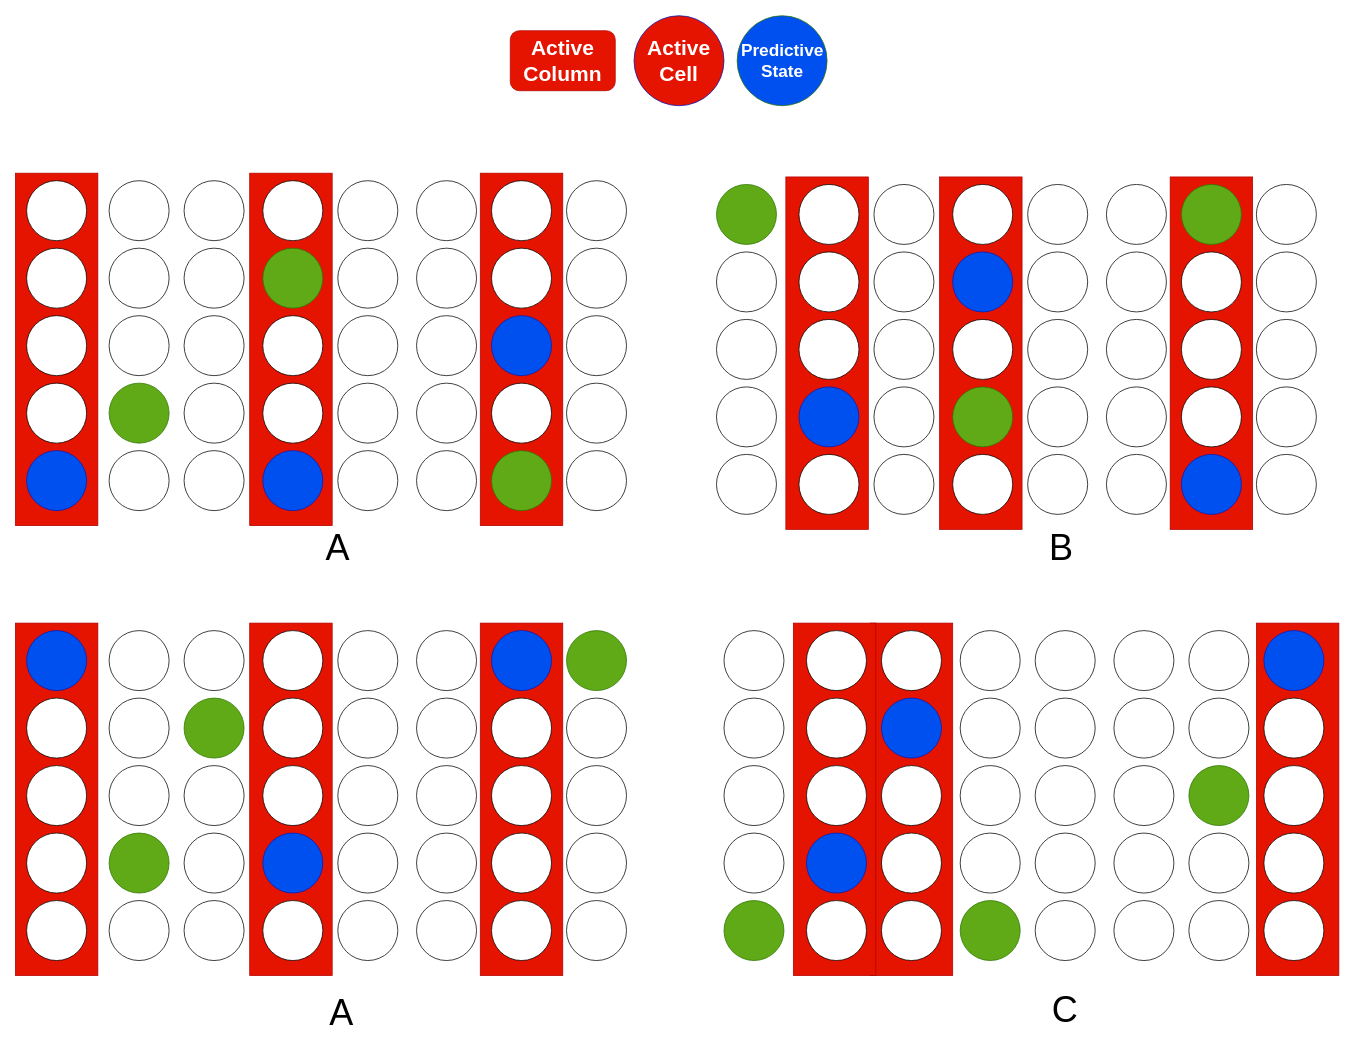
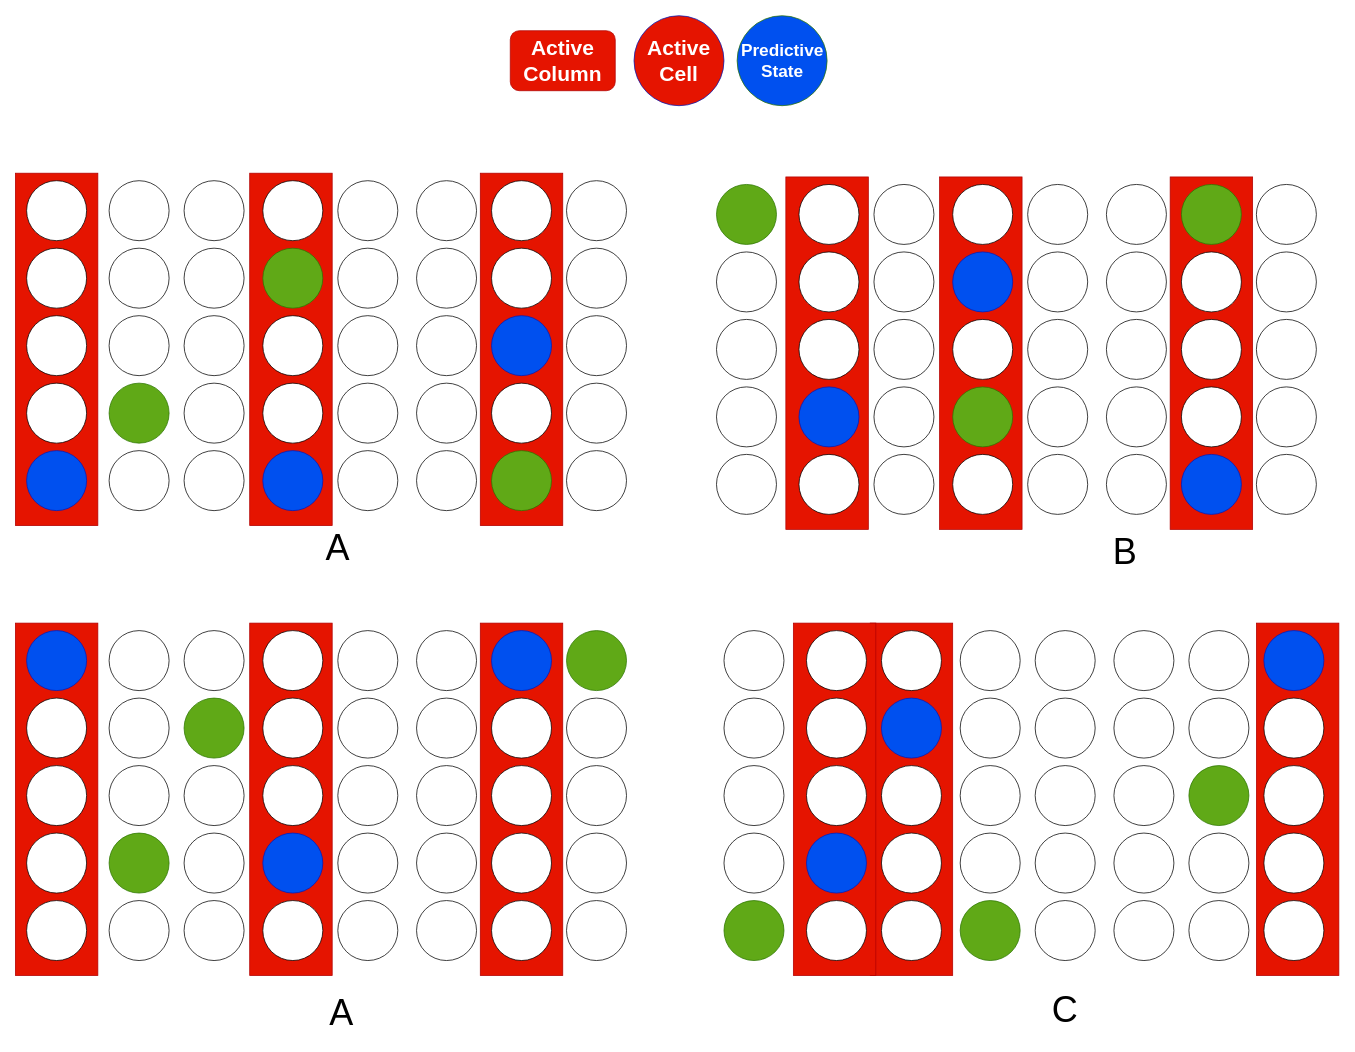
node "B": moved (1062, 548) -> (1125, 552)
